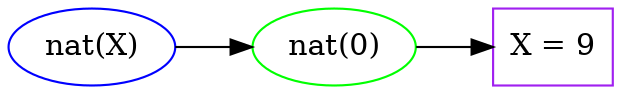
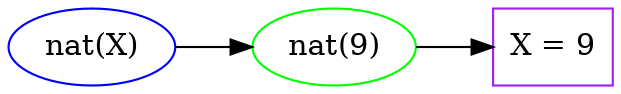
node "nat(0)": label "nat(0)" -> "nat(9)"
